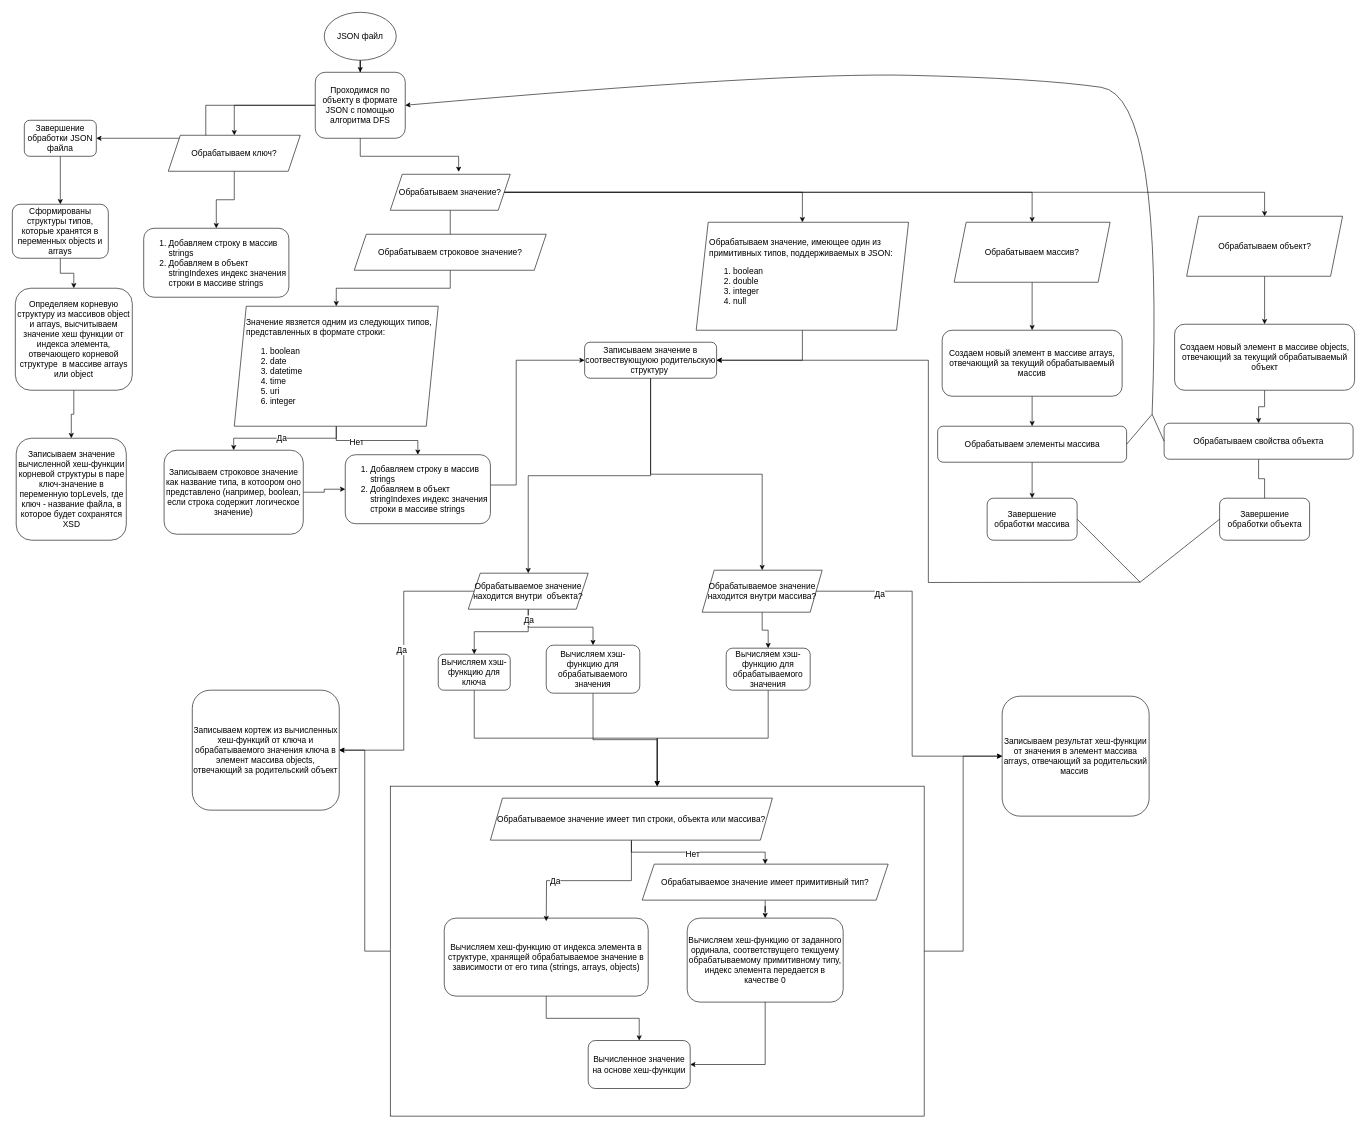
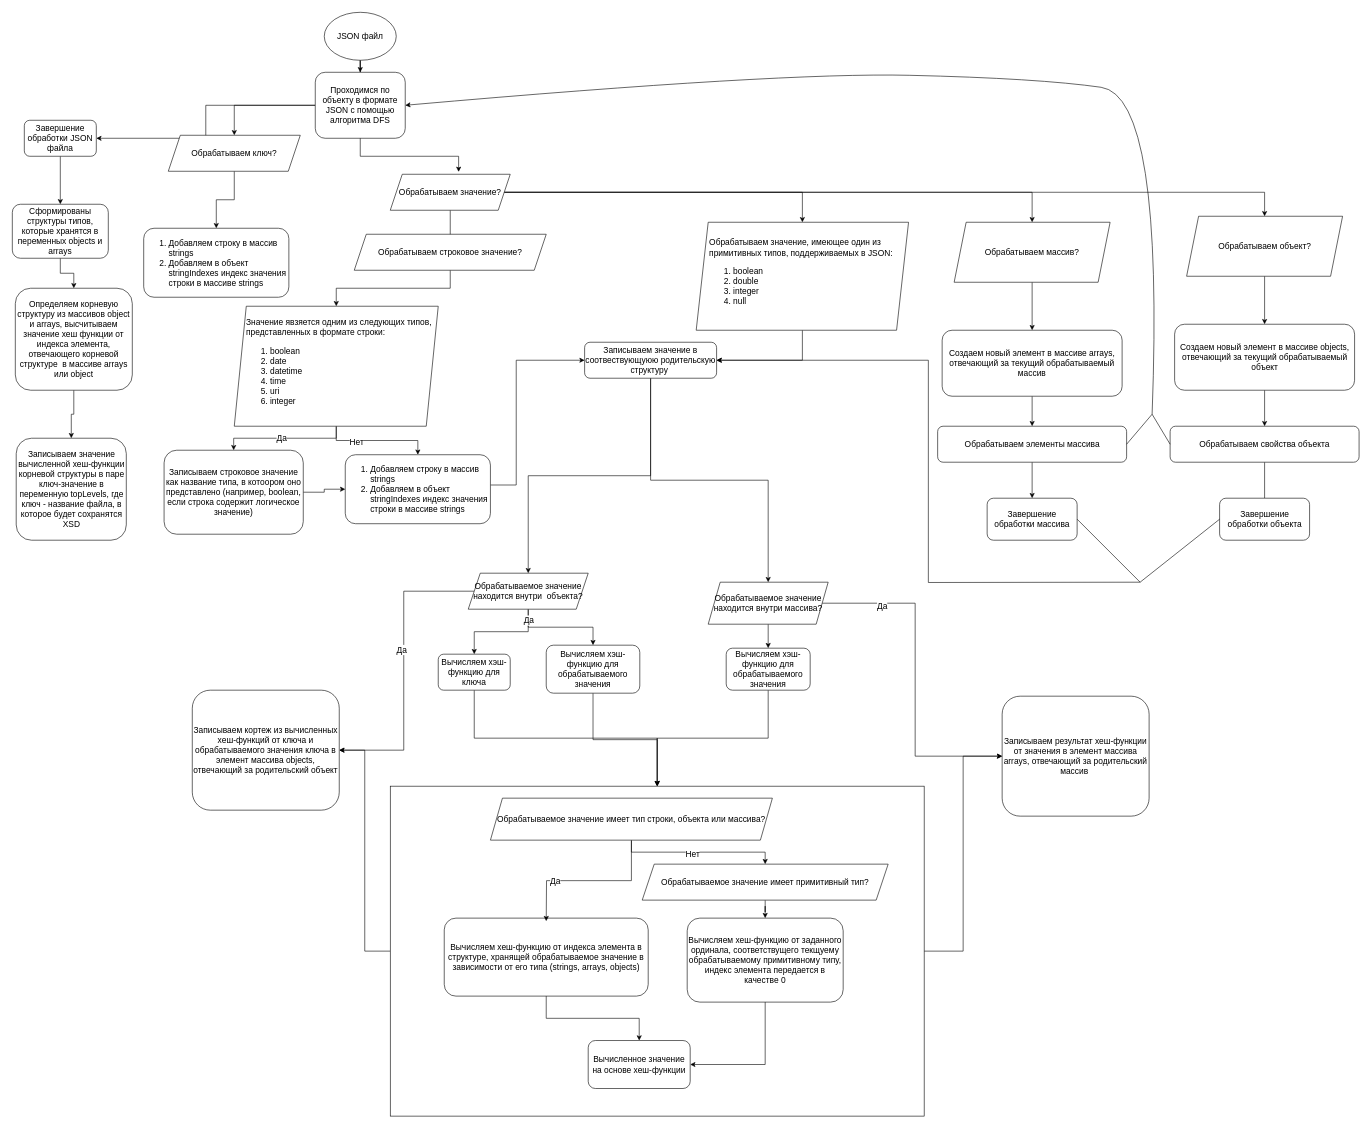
node "Обрабатываем свойства объекта": moved (1259, 441) -> (1265, 444)
node "Обрабатываемое значение находится внутри массива?": moved (762, 591) -> (768, 603)
